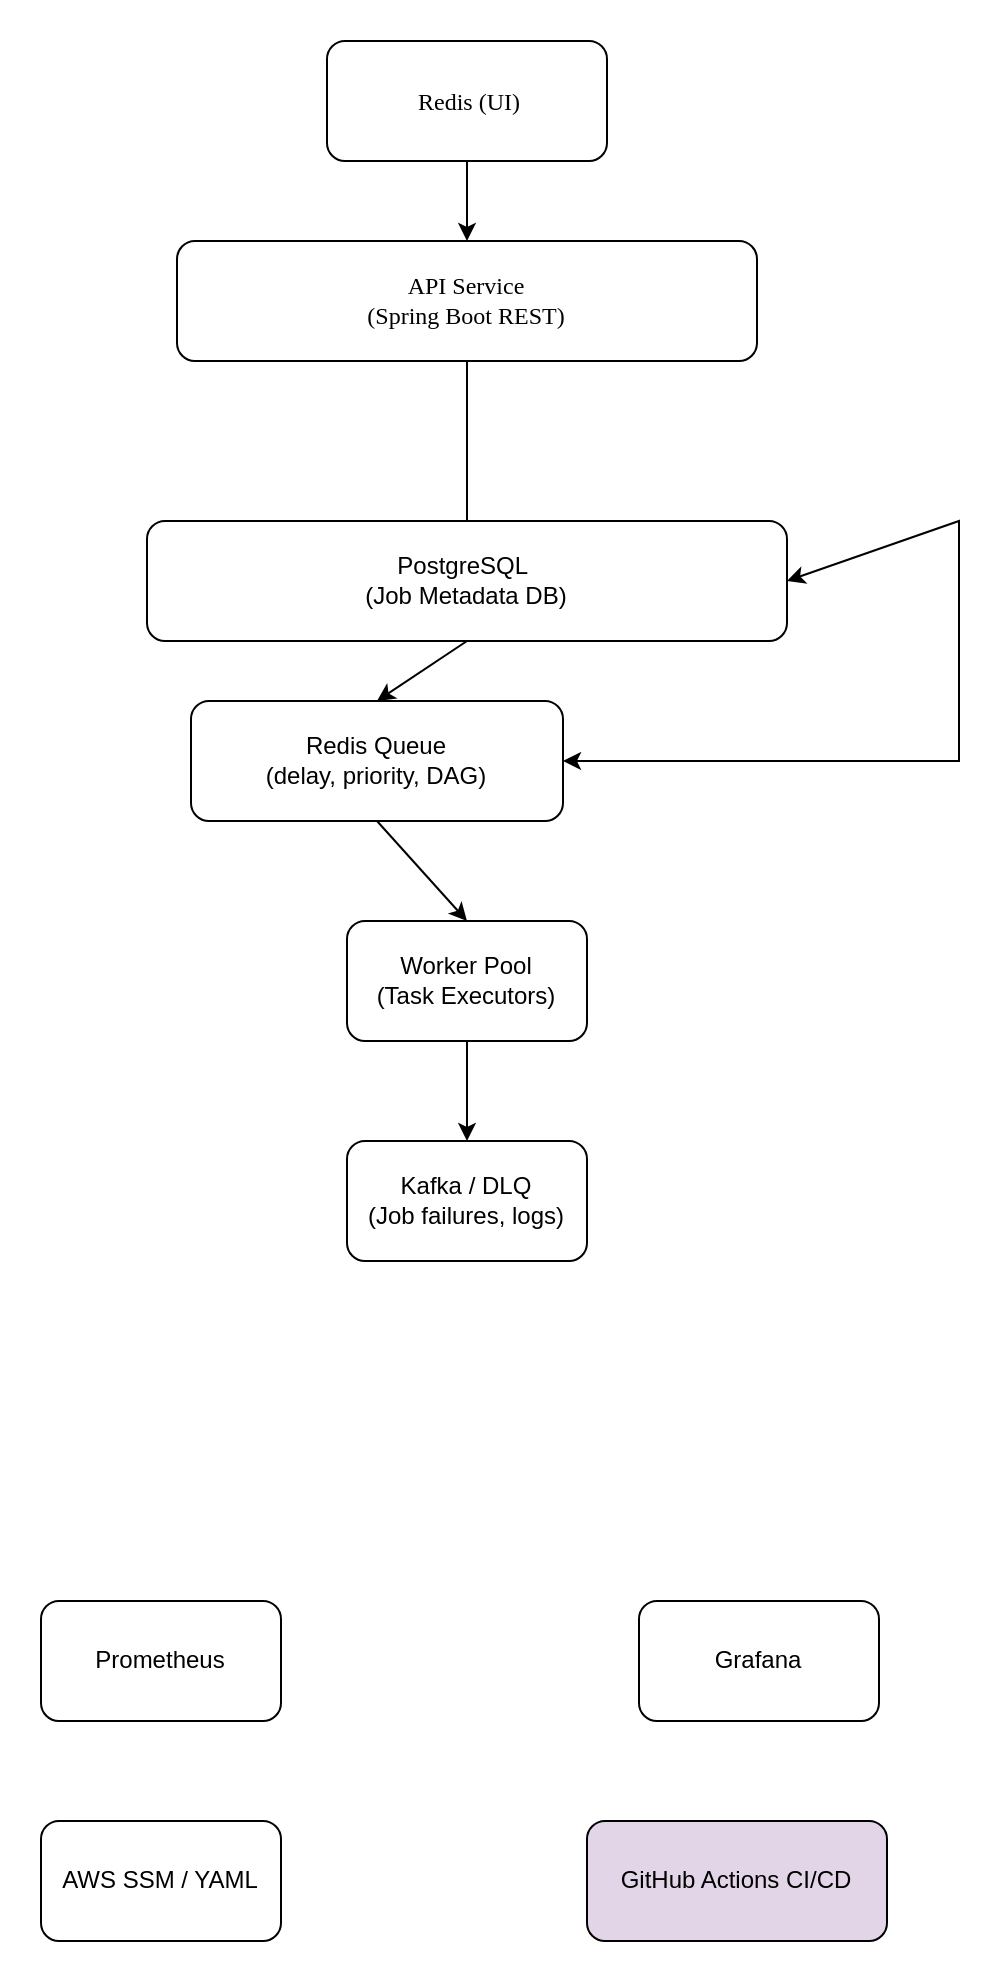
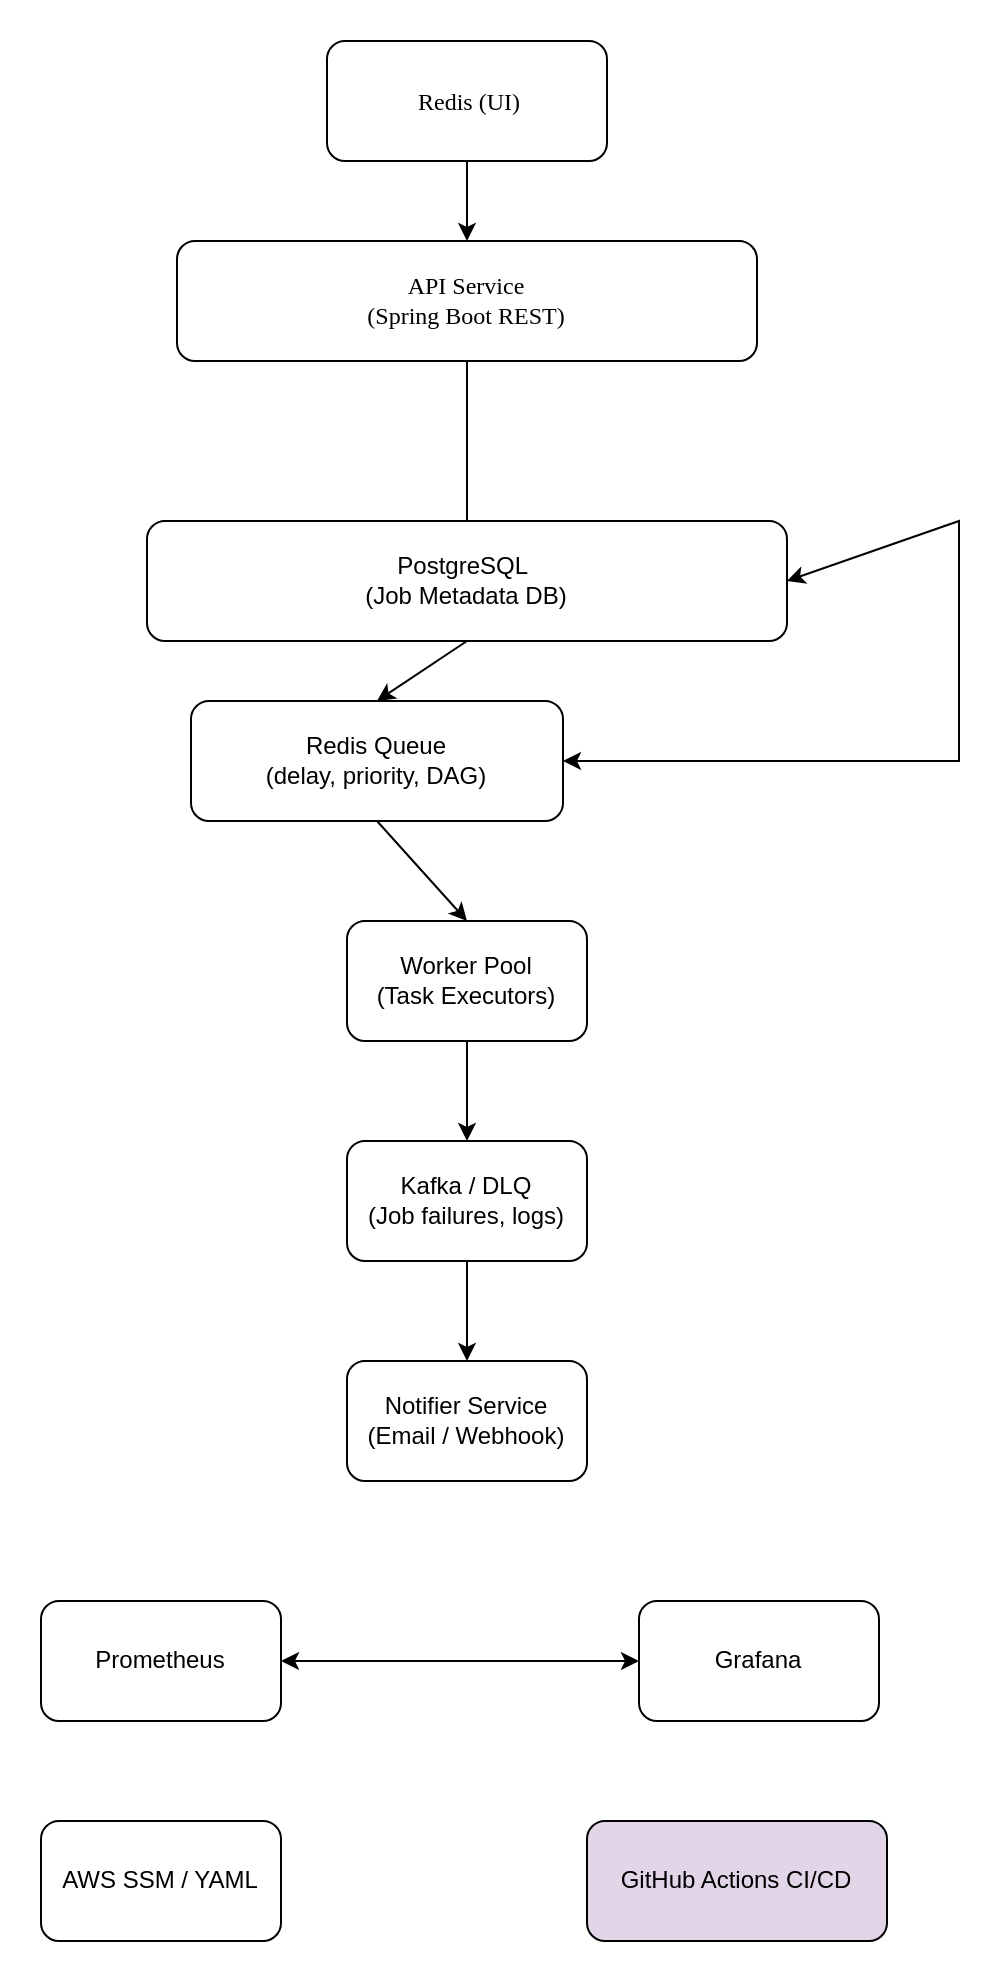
edge "Kafka / DLQ (Job failures, logs)" -> "Notifier Service (Email / Webhook)": added
node "Notifier Service (Email / Webhook)": added
edge "Prometheus" -- "Grafana": added
